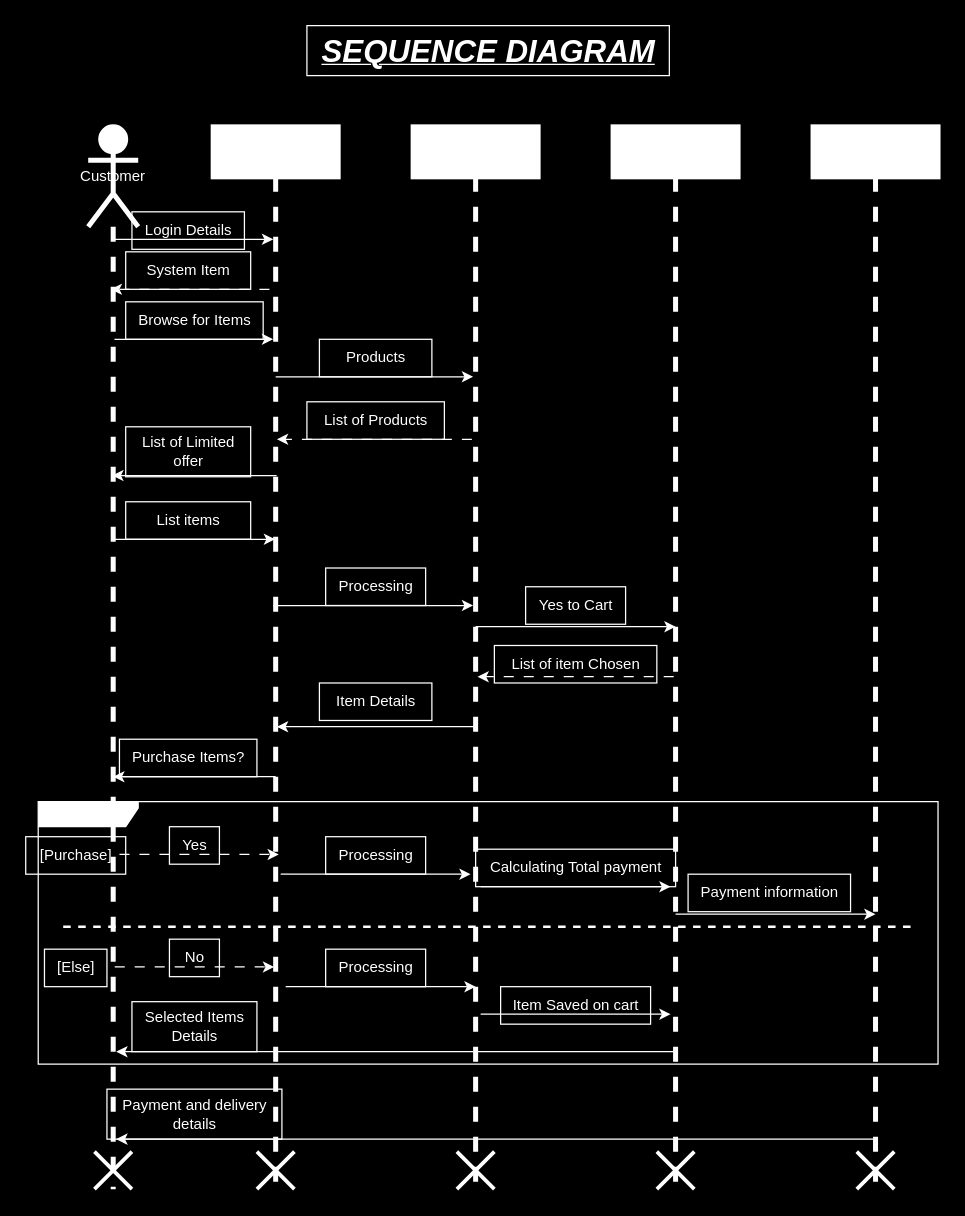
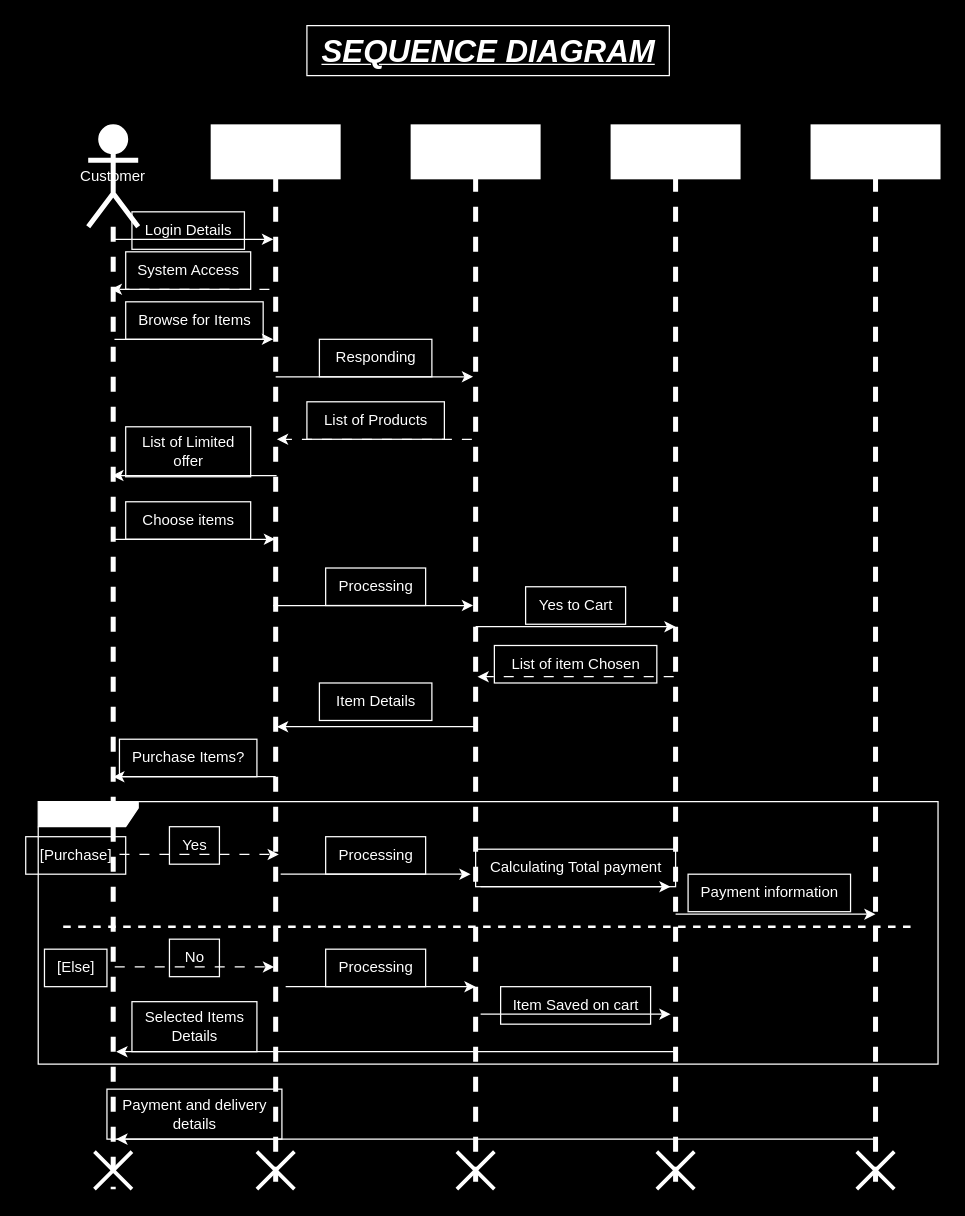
node "System Item": label "System Item" -> "System Access"
node "Products": label "Products" -> "Responding"
node "List items": label "List items" -> "Choose items"
